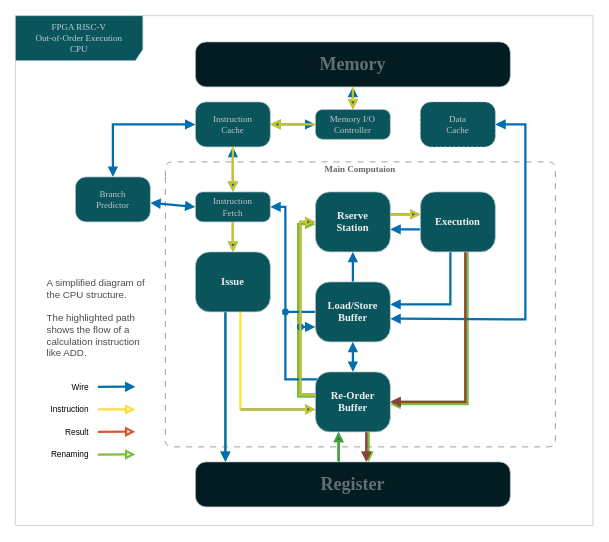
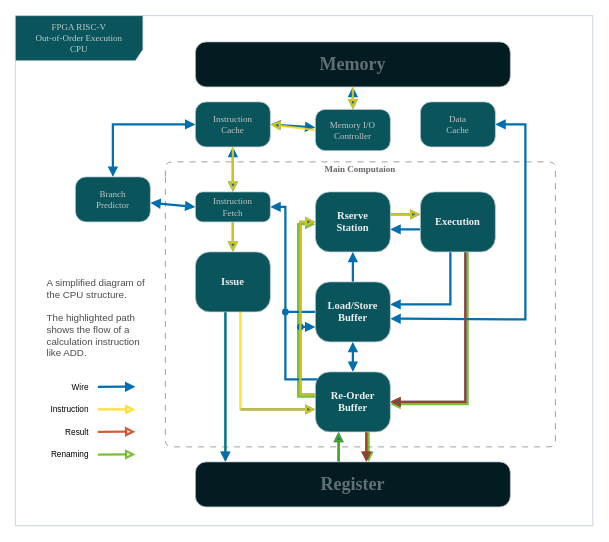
node "Memory I/O Controller": size 75x30 -> 75x41
node "Data Cache": style dashed -> solid
